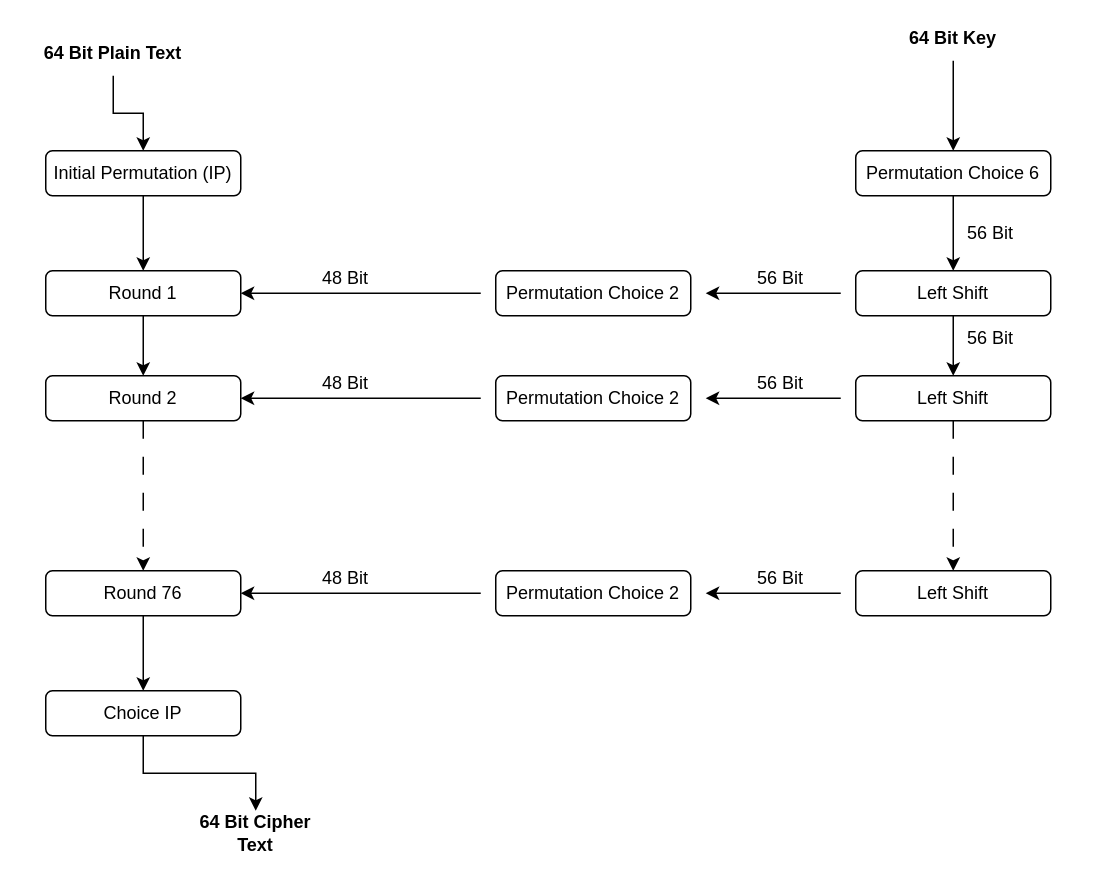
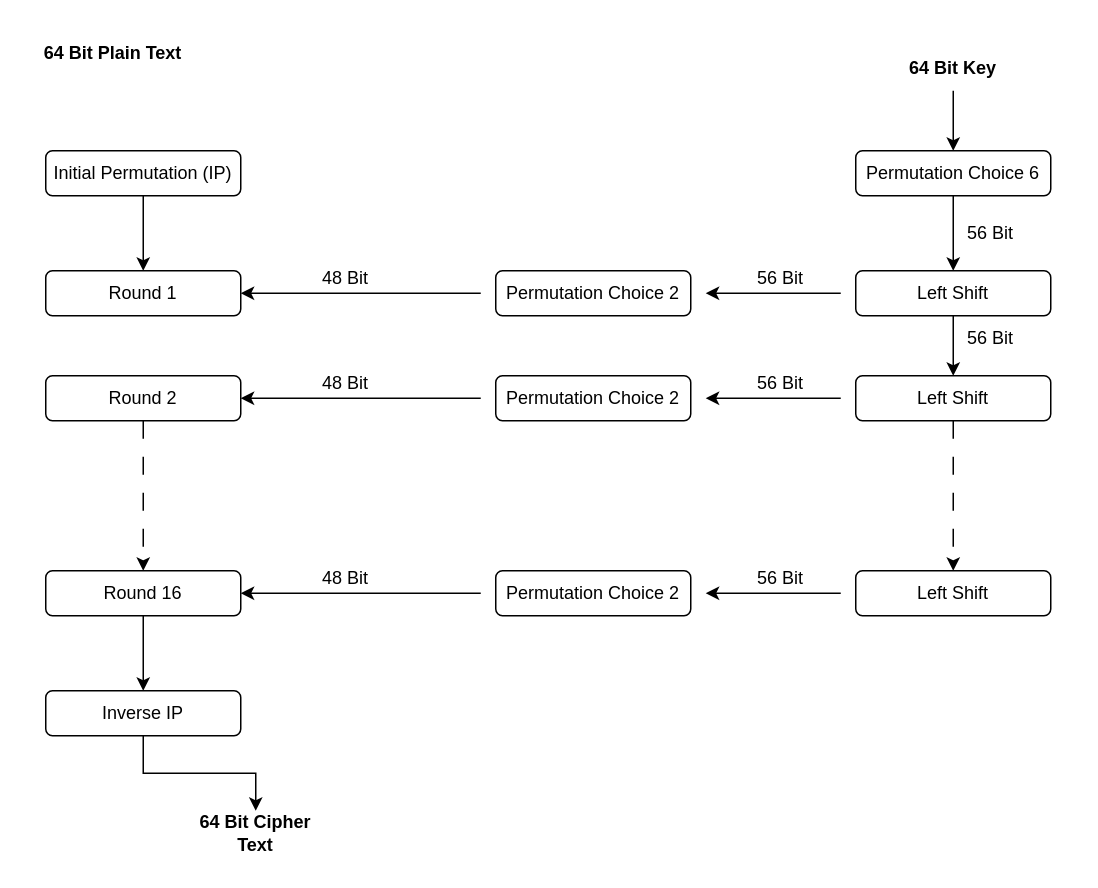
node "64 Bit Key": moved (953, 38) -> (953, 68)
edge "64 Bit Plain Text" -> "Initial Permutation (IP)": removed
edge "Round 1" -> "Round 2": removed
node "Round 76": label "Round 76" -> "Round 16"
node "Choice IP": label "Choice IP" -> "Inverse IP"
